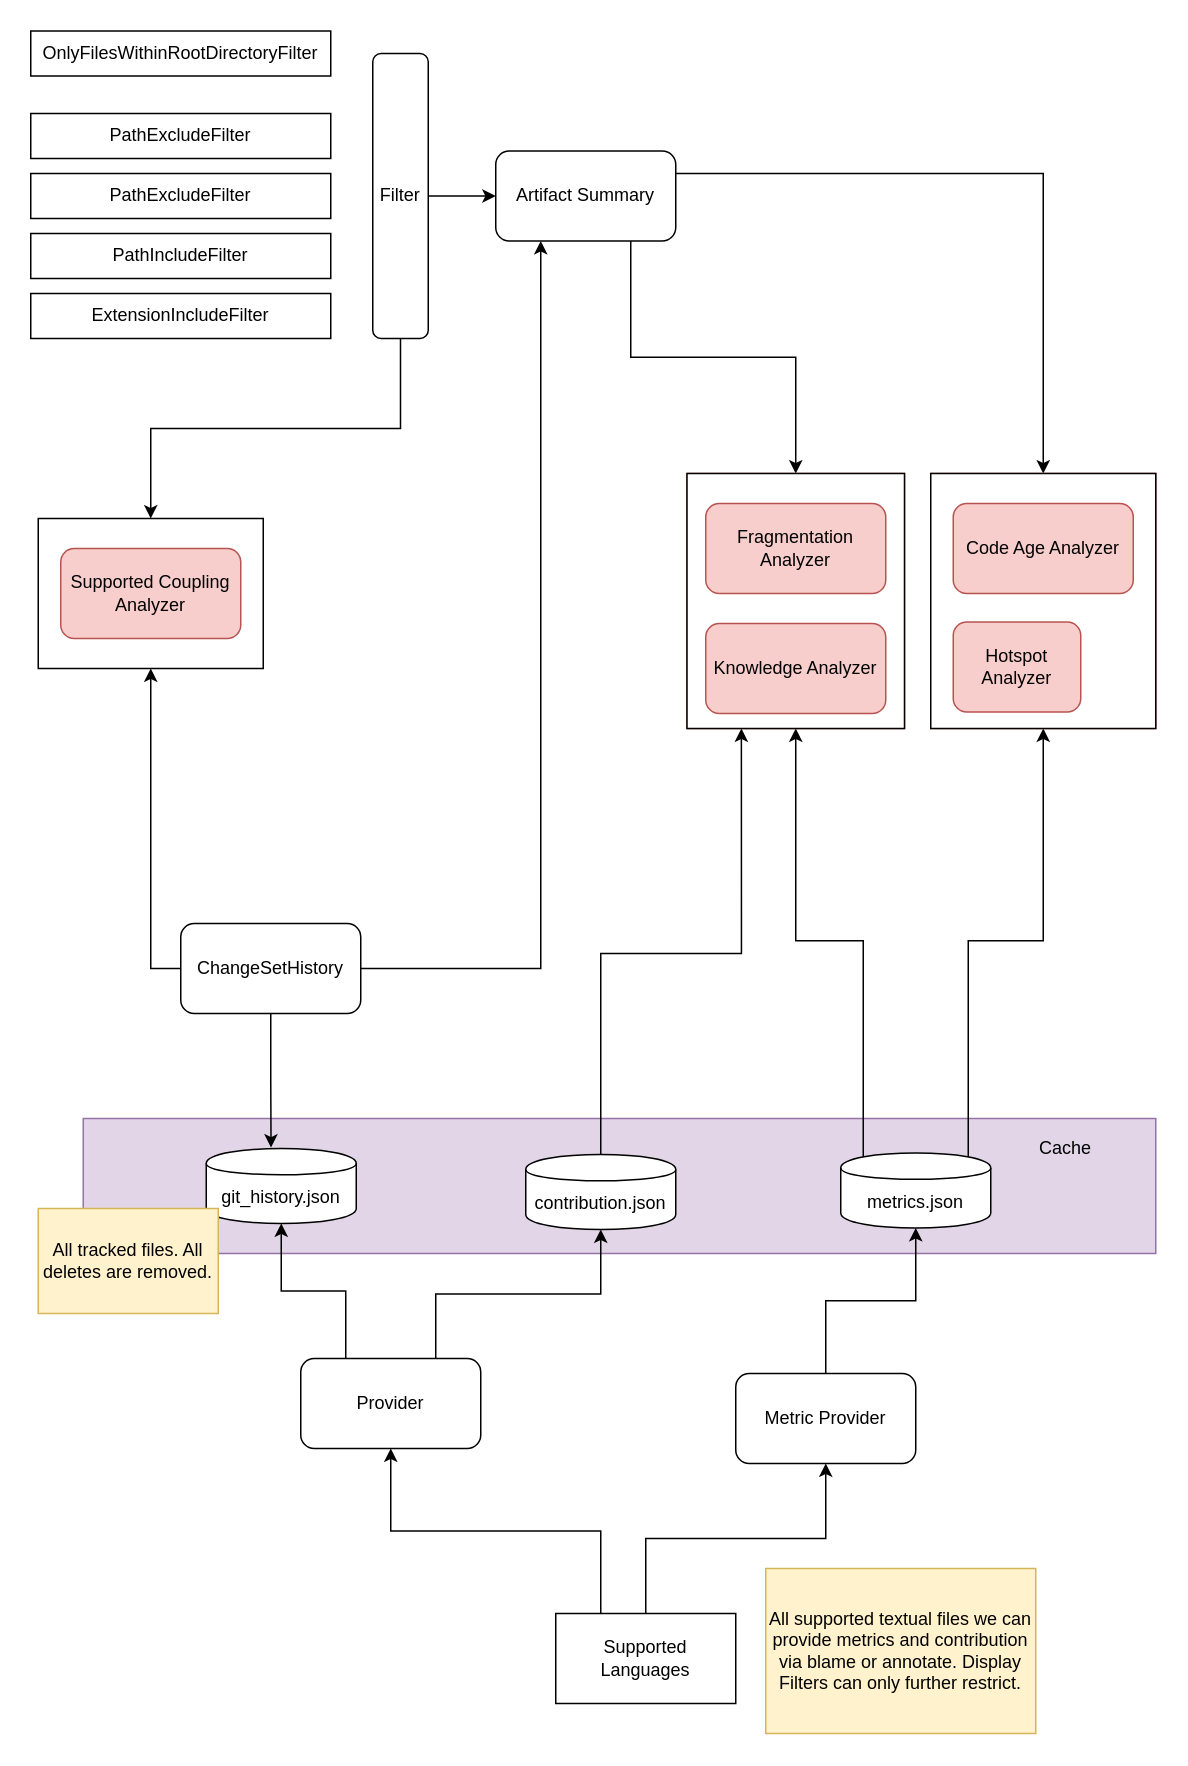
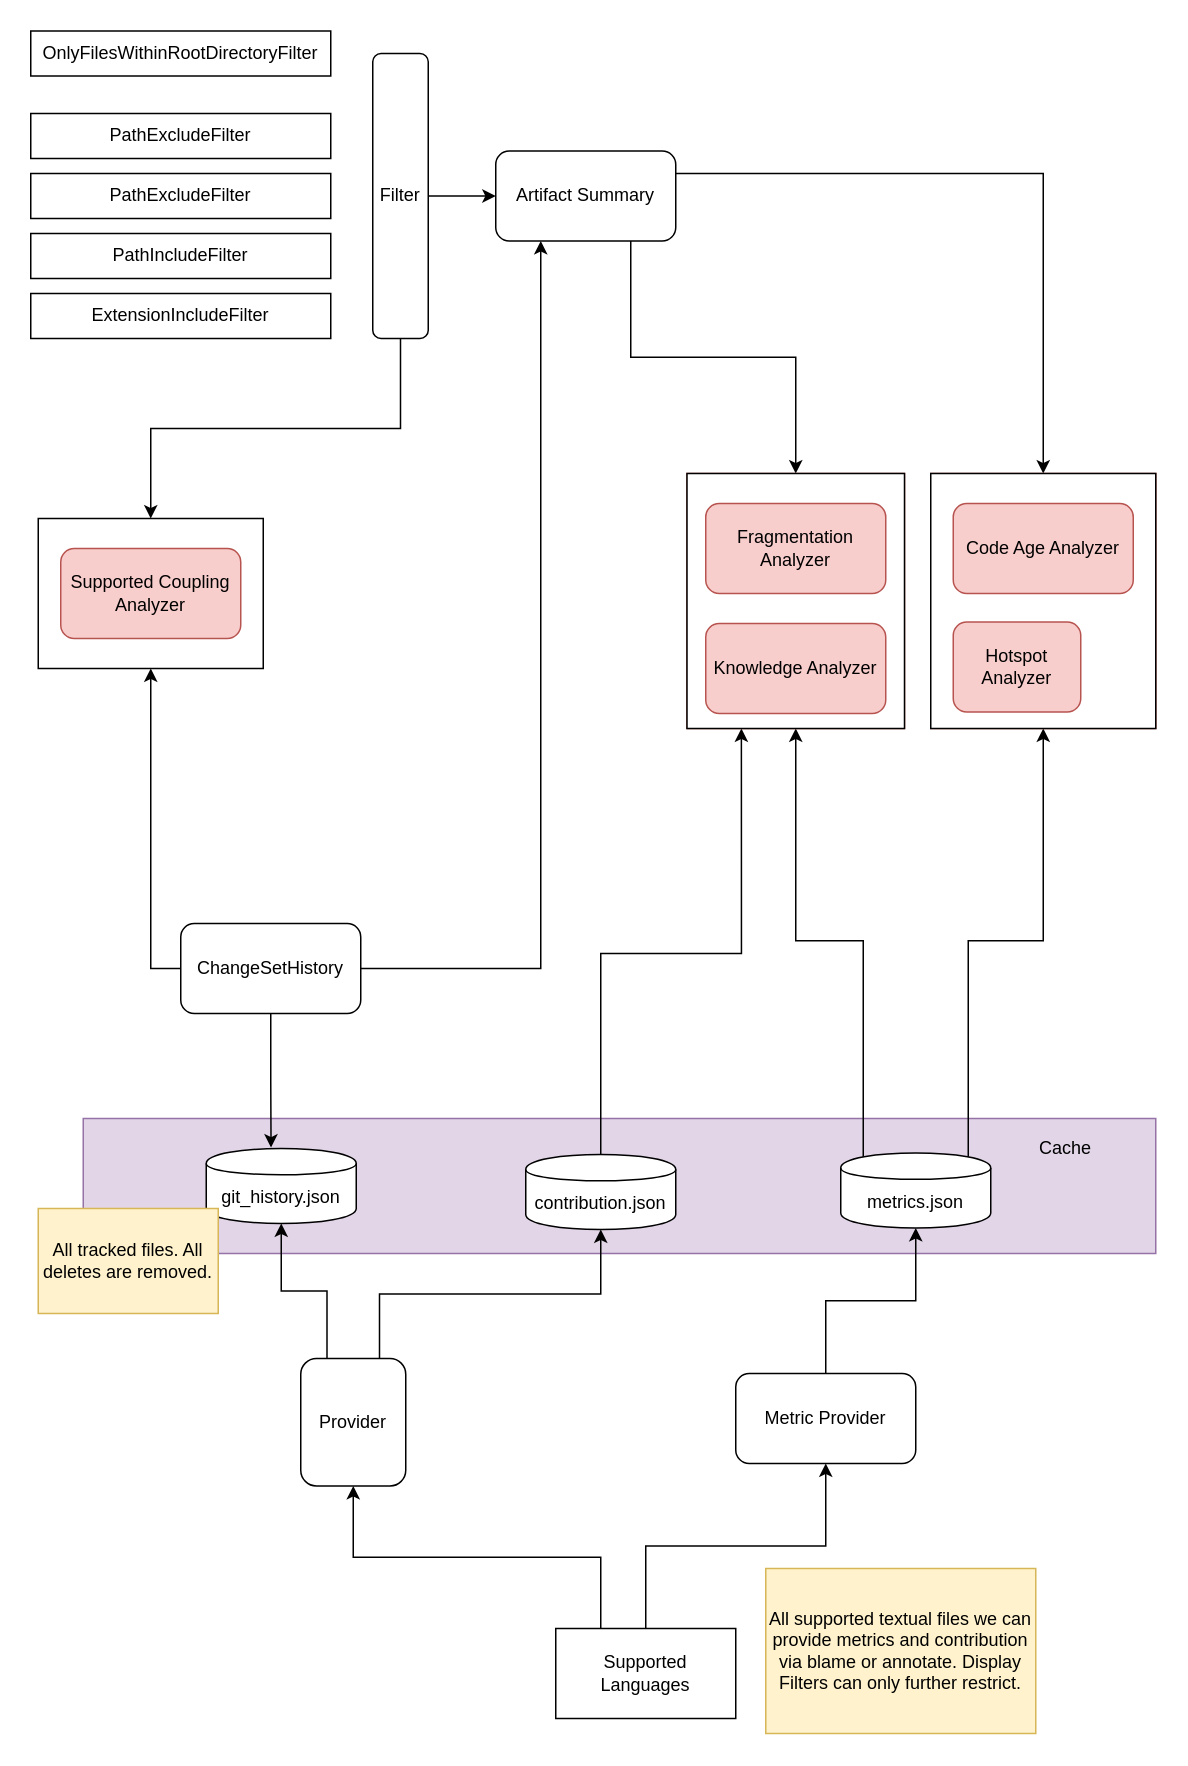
node "Provider": size 180x90 -> 105x128
node "Supported Languages": moved (646, 1658) -> (646, 1673)
